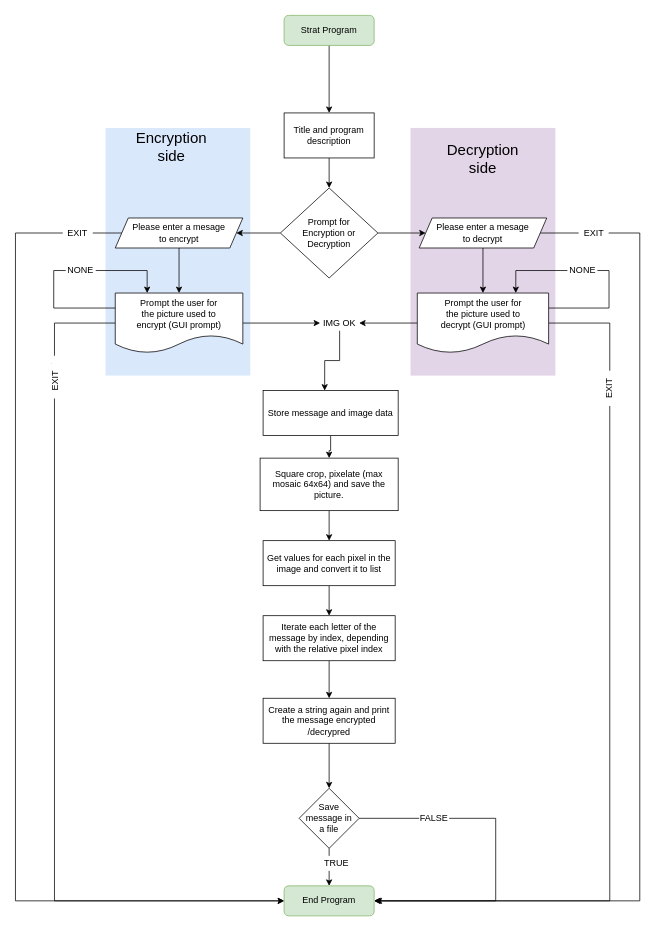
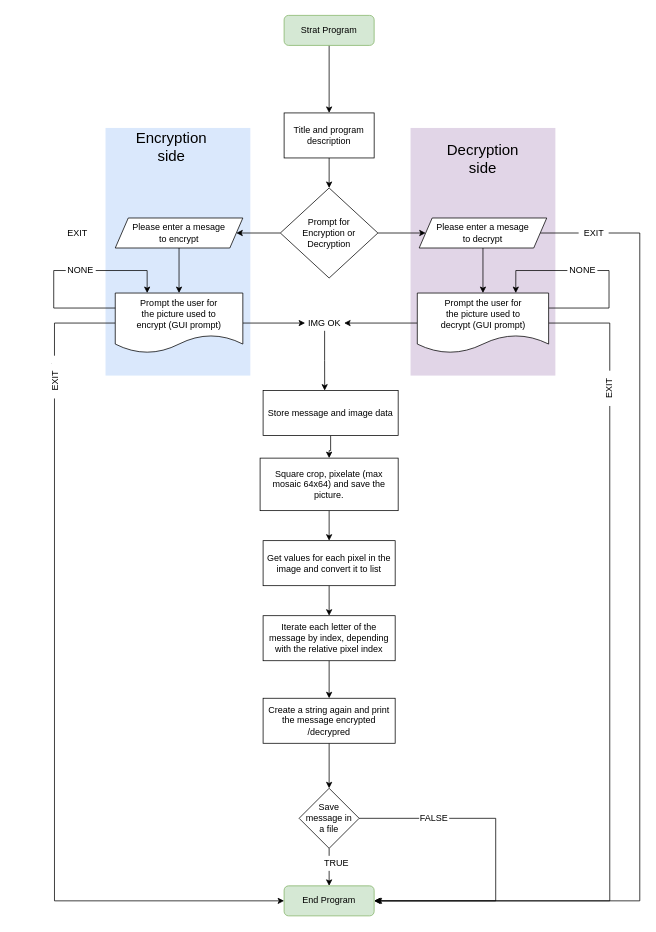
node "IMG OK": moved (339, 323) -> (324, 323)
edge "Please enter a mesage to encrypt" -> "End Program": removed
